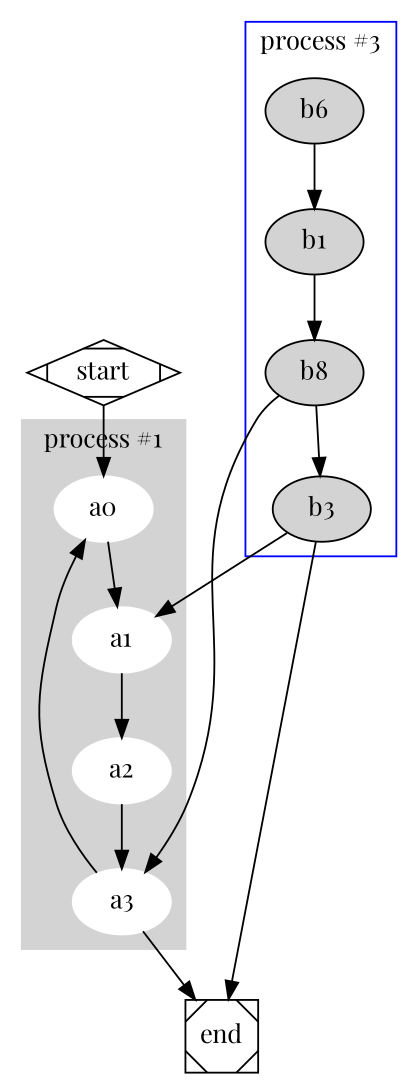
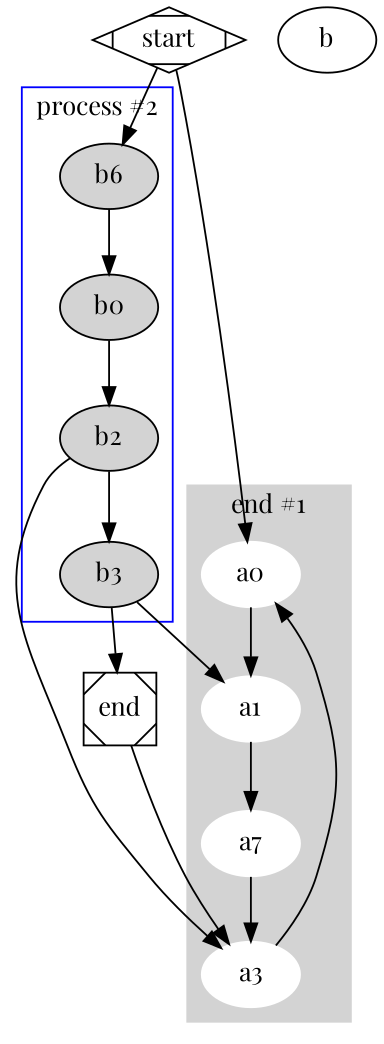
node "b": added
cluster "process #3": label "process #3" -> "process #2"
edge "start" -> "b6": added
node "b1": label "b1" -> "b0"
node "b8": label "b8" -> "b2"
cluster "process #1": label "process #1" -> "end #1"
node "a2": label "a2" -> "a7"
edge "a3" -> "end": reversed
